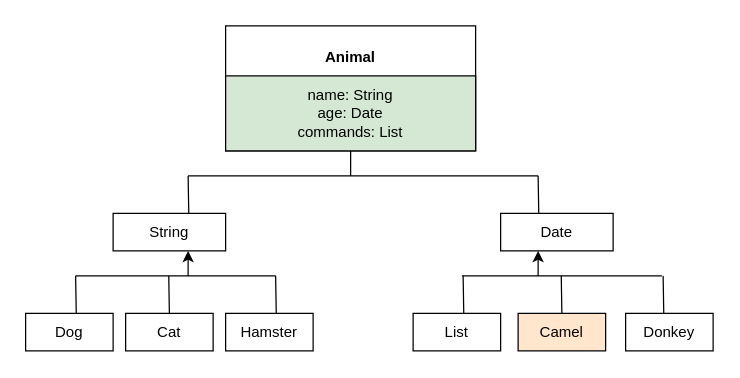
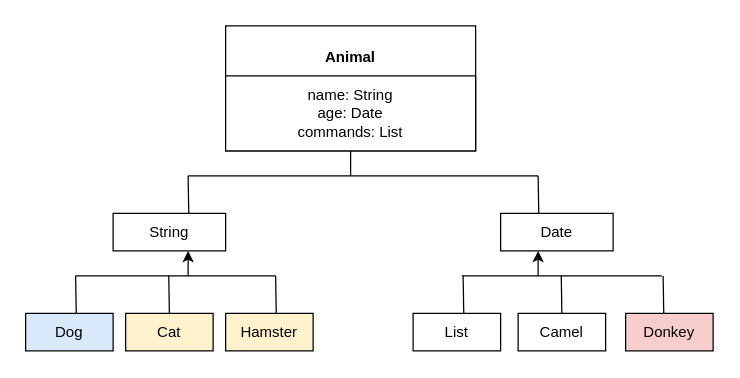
node "name: String age: Date commands: List": fillcolor #d5e8d4 -> #ffffff
node "Dog": fillcolor #ffffff -> #dae8fc
node "Cat": fillcolor #ffffff -> #fff2cc
node "Hamster": fillcolor #ffffff -> #fff2cc
node "Camel": fillcolor #ffe6cc -> #ffffff
node "Donkey": fillcolor #ffffff -> #f8cecc
